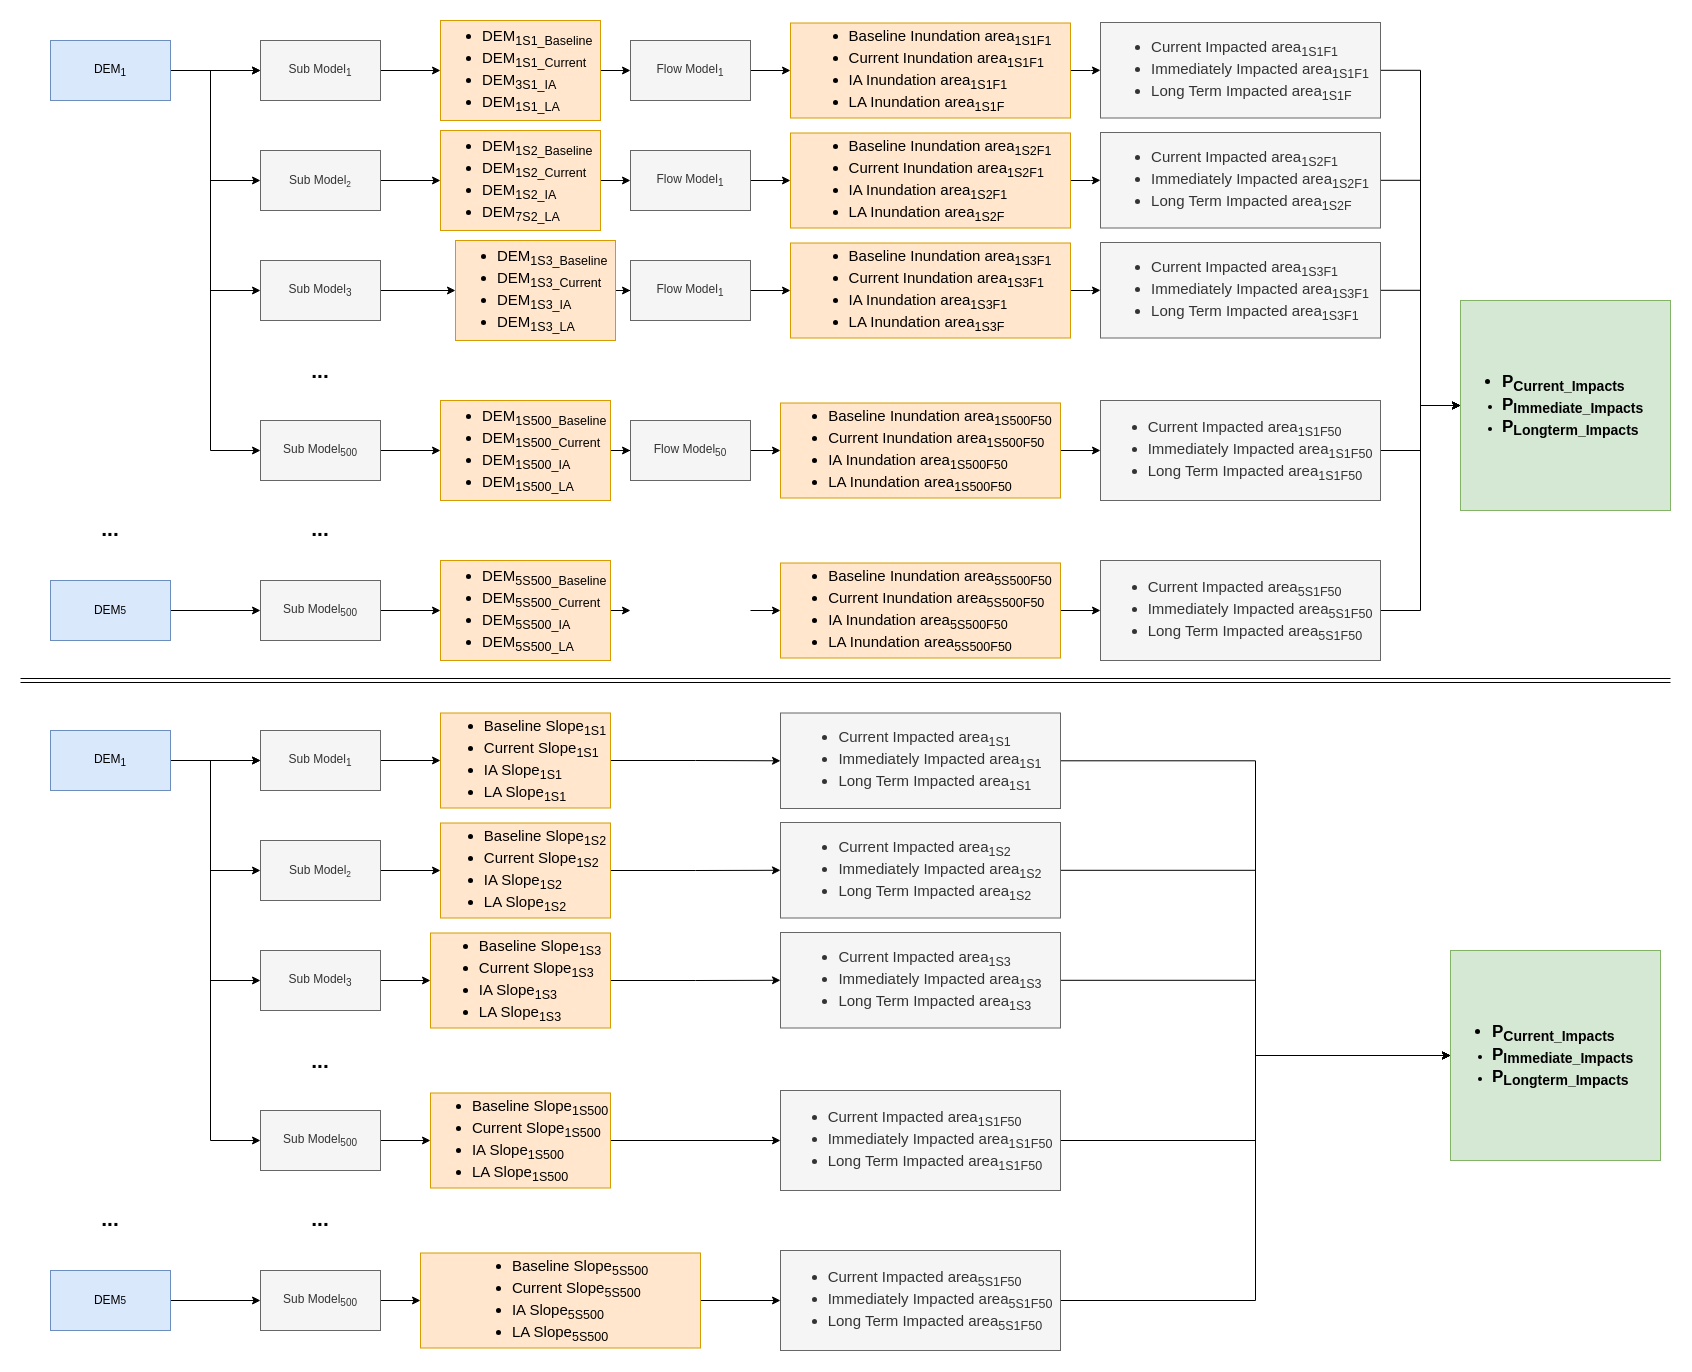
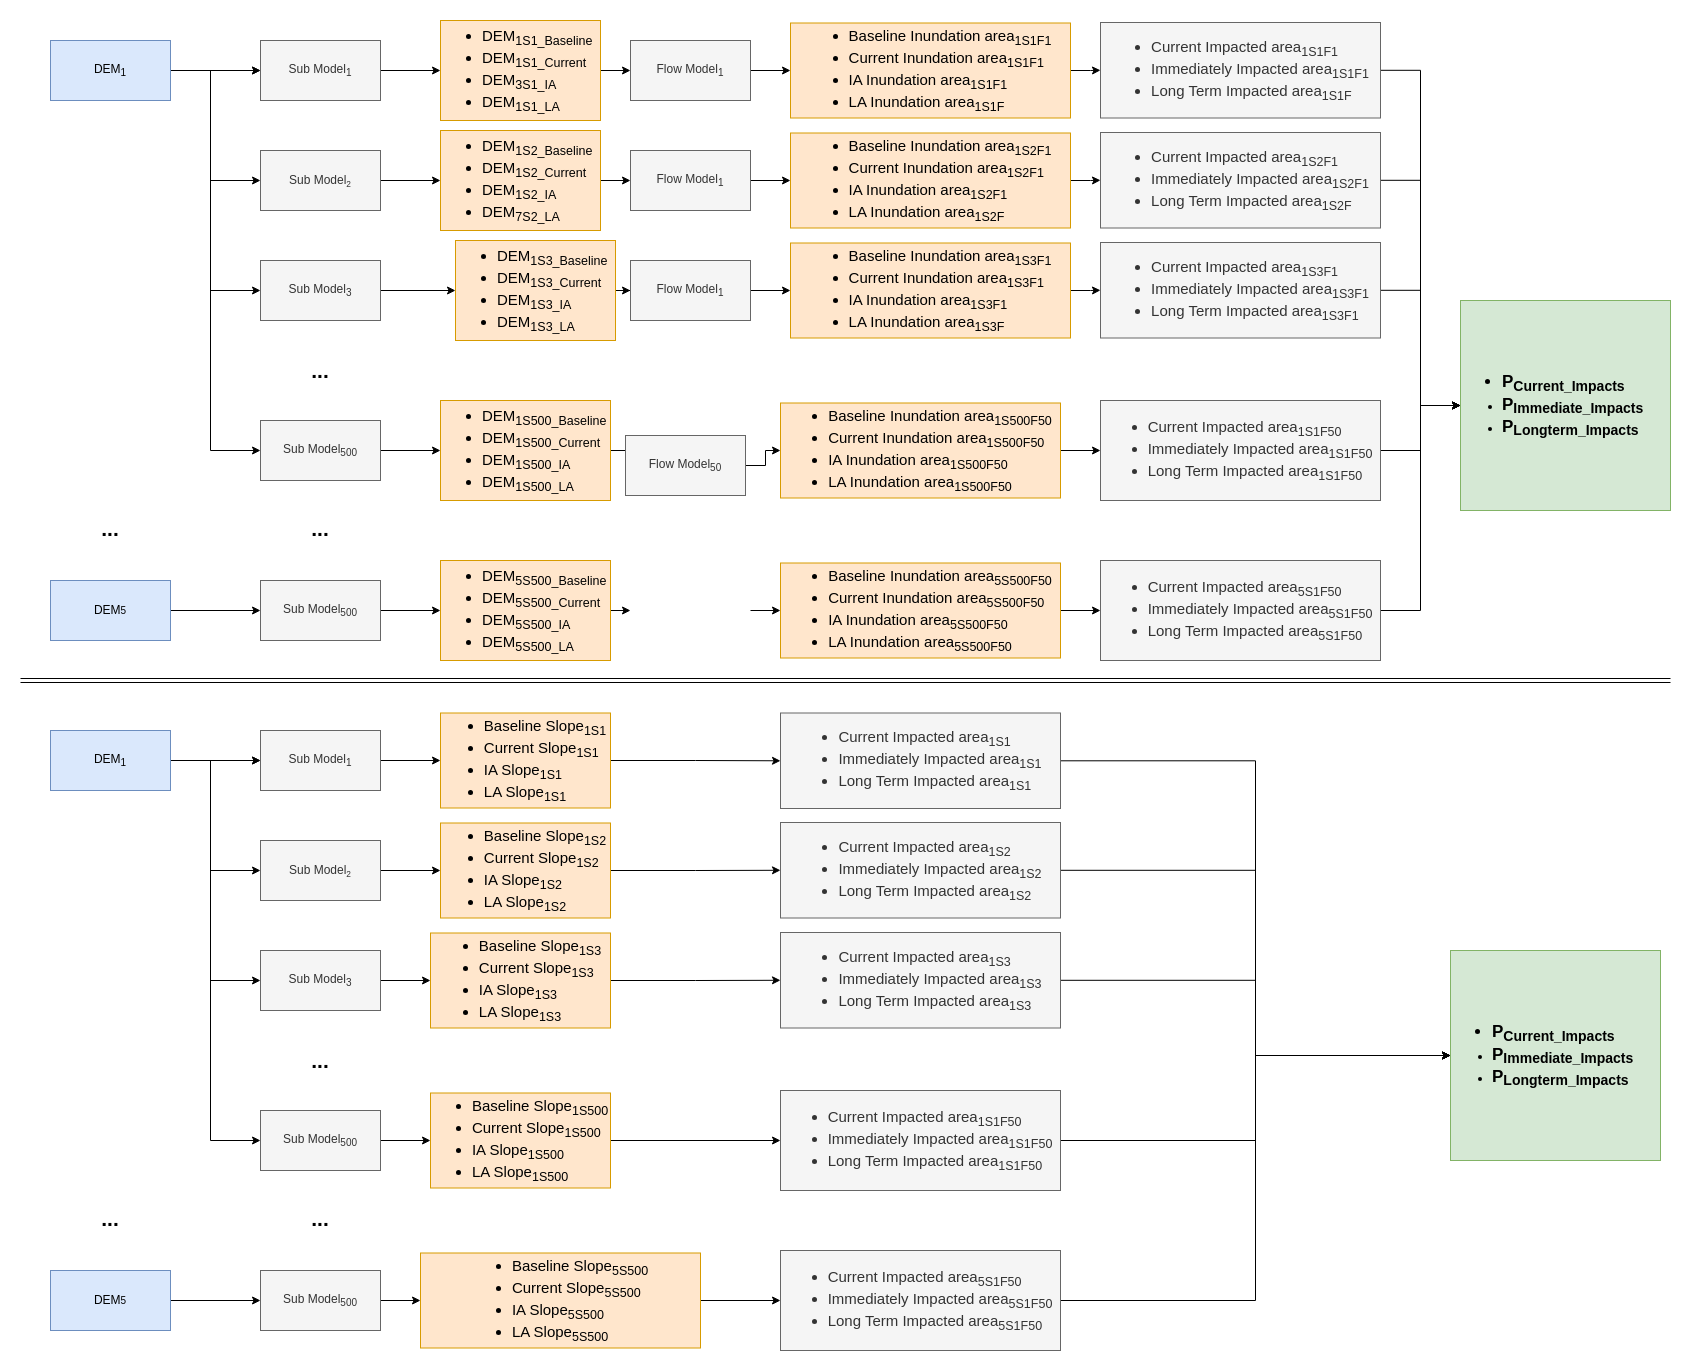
node "Flow Model50": moved (691, 451) -> (686, 466)
